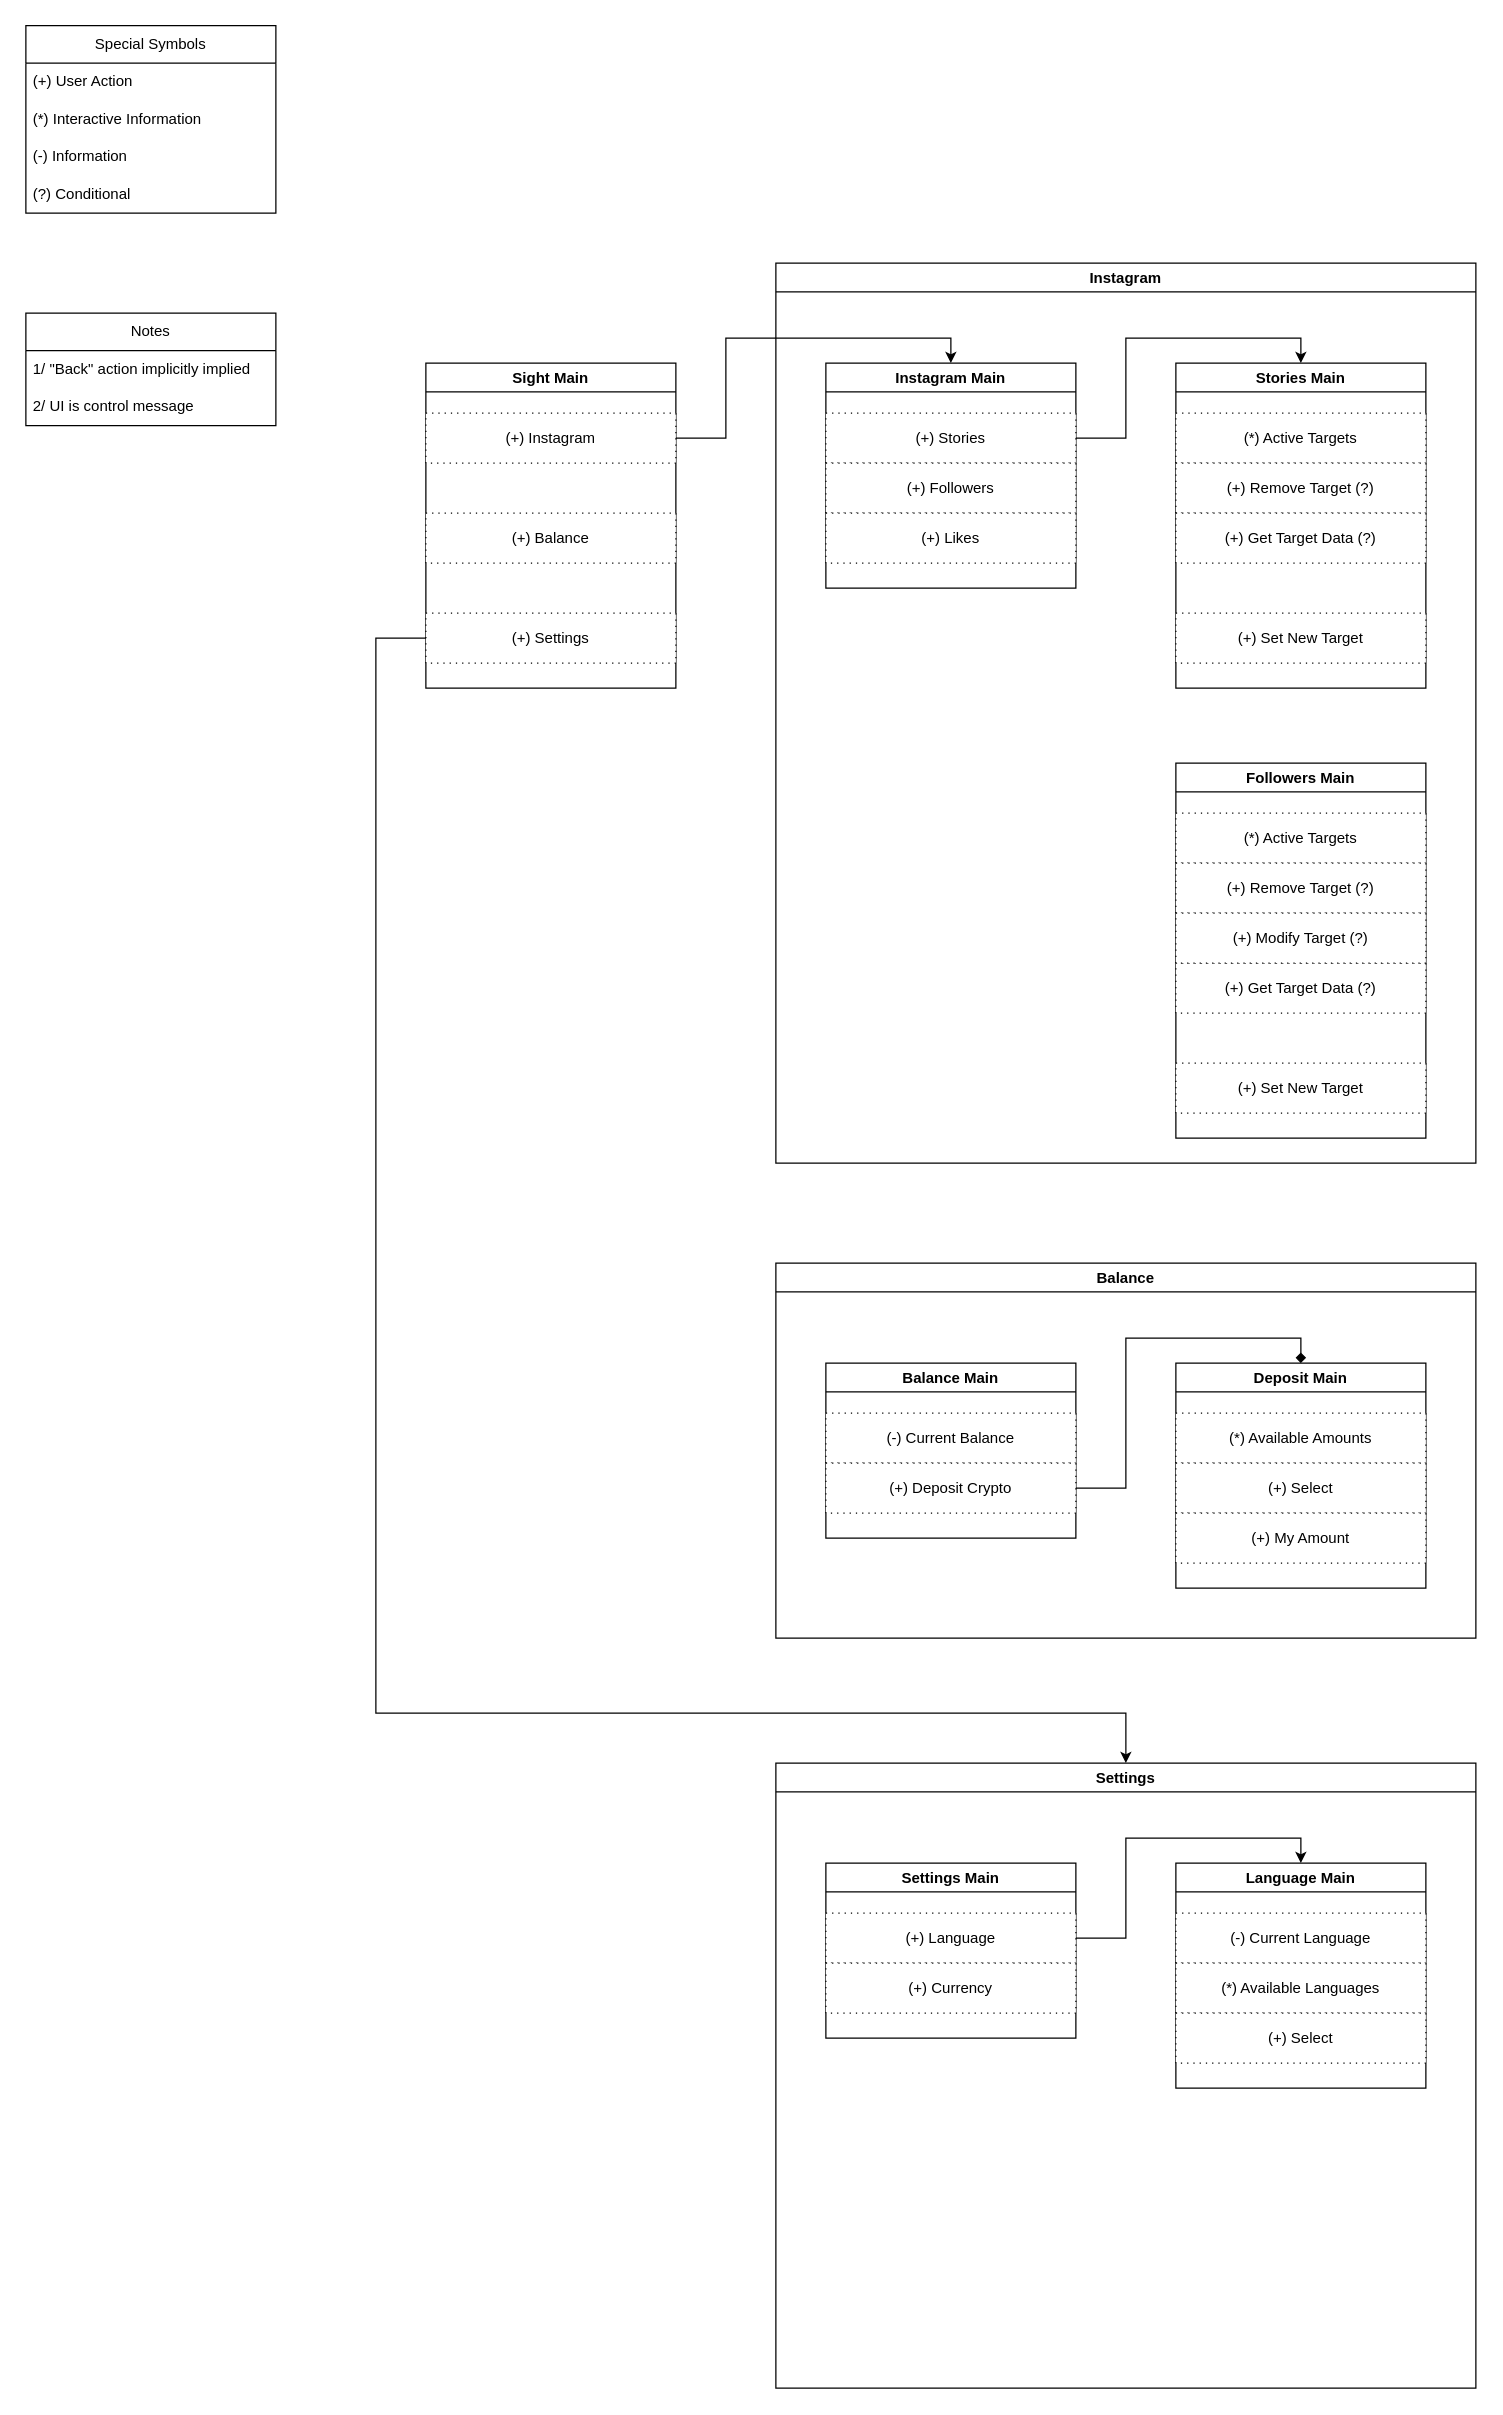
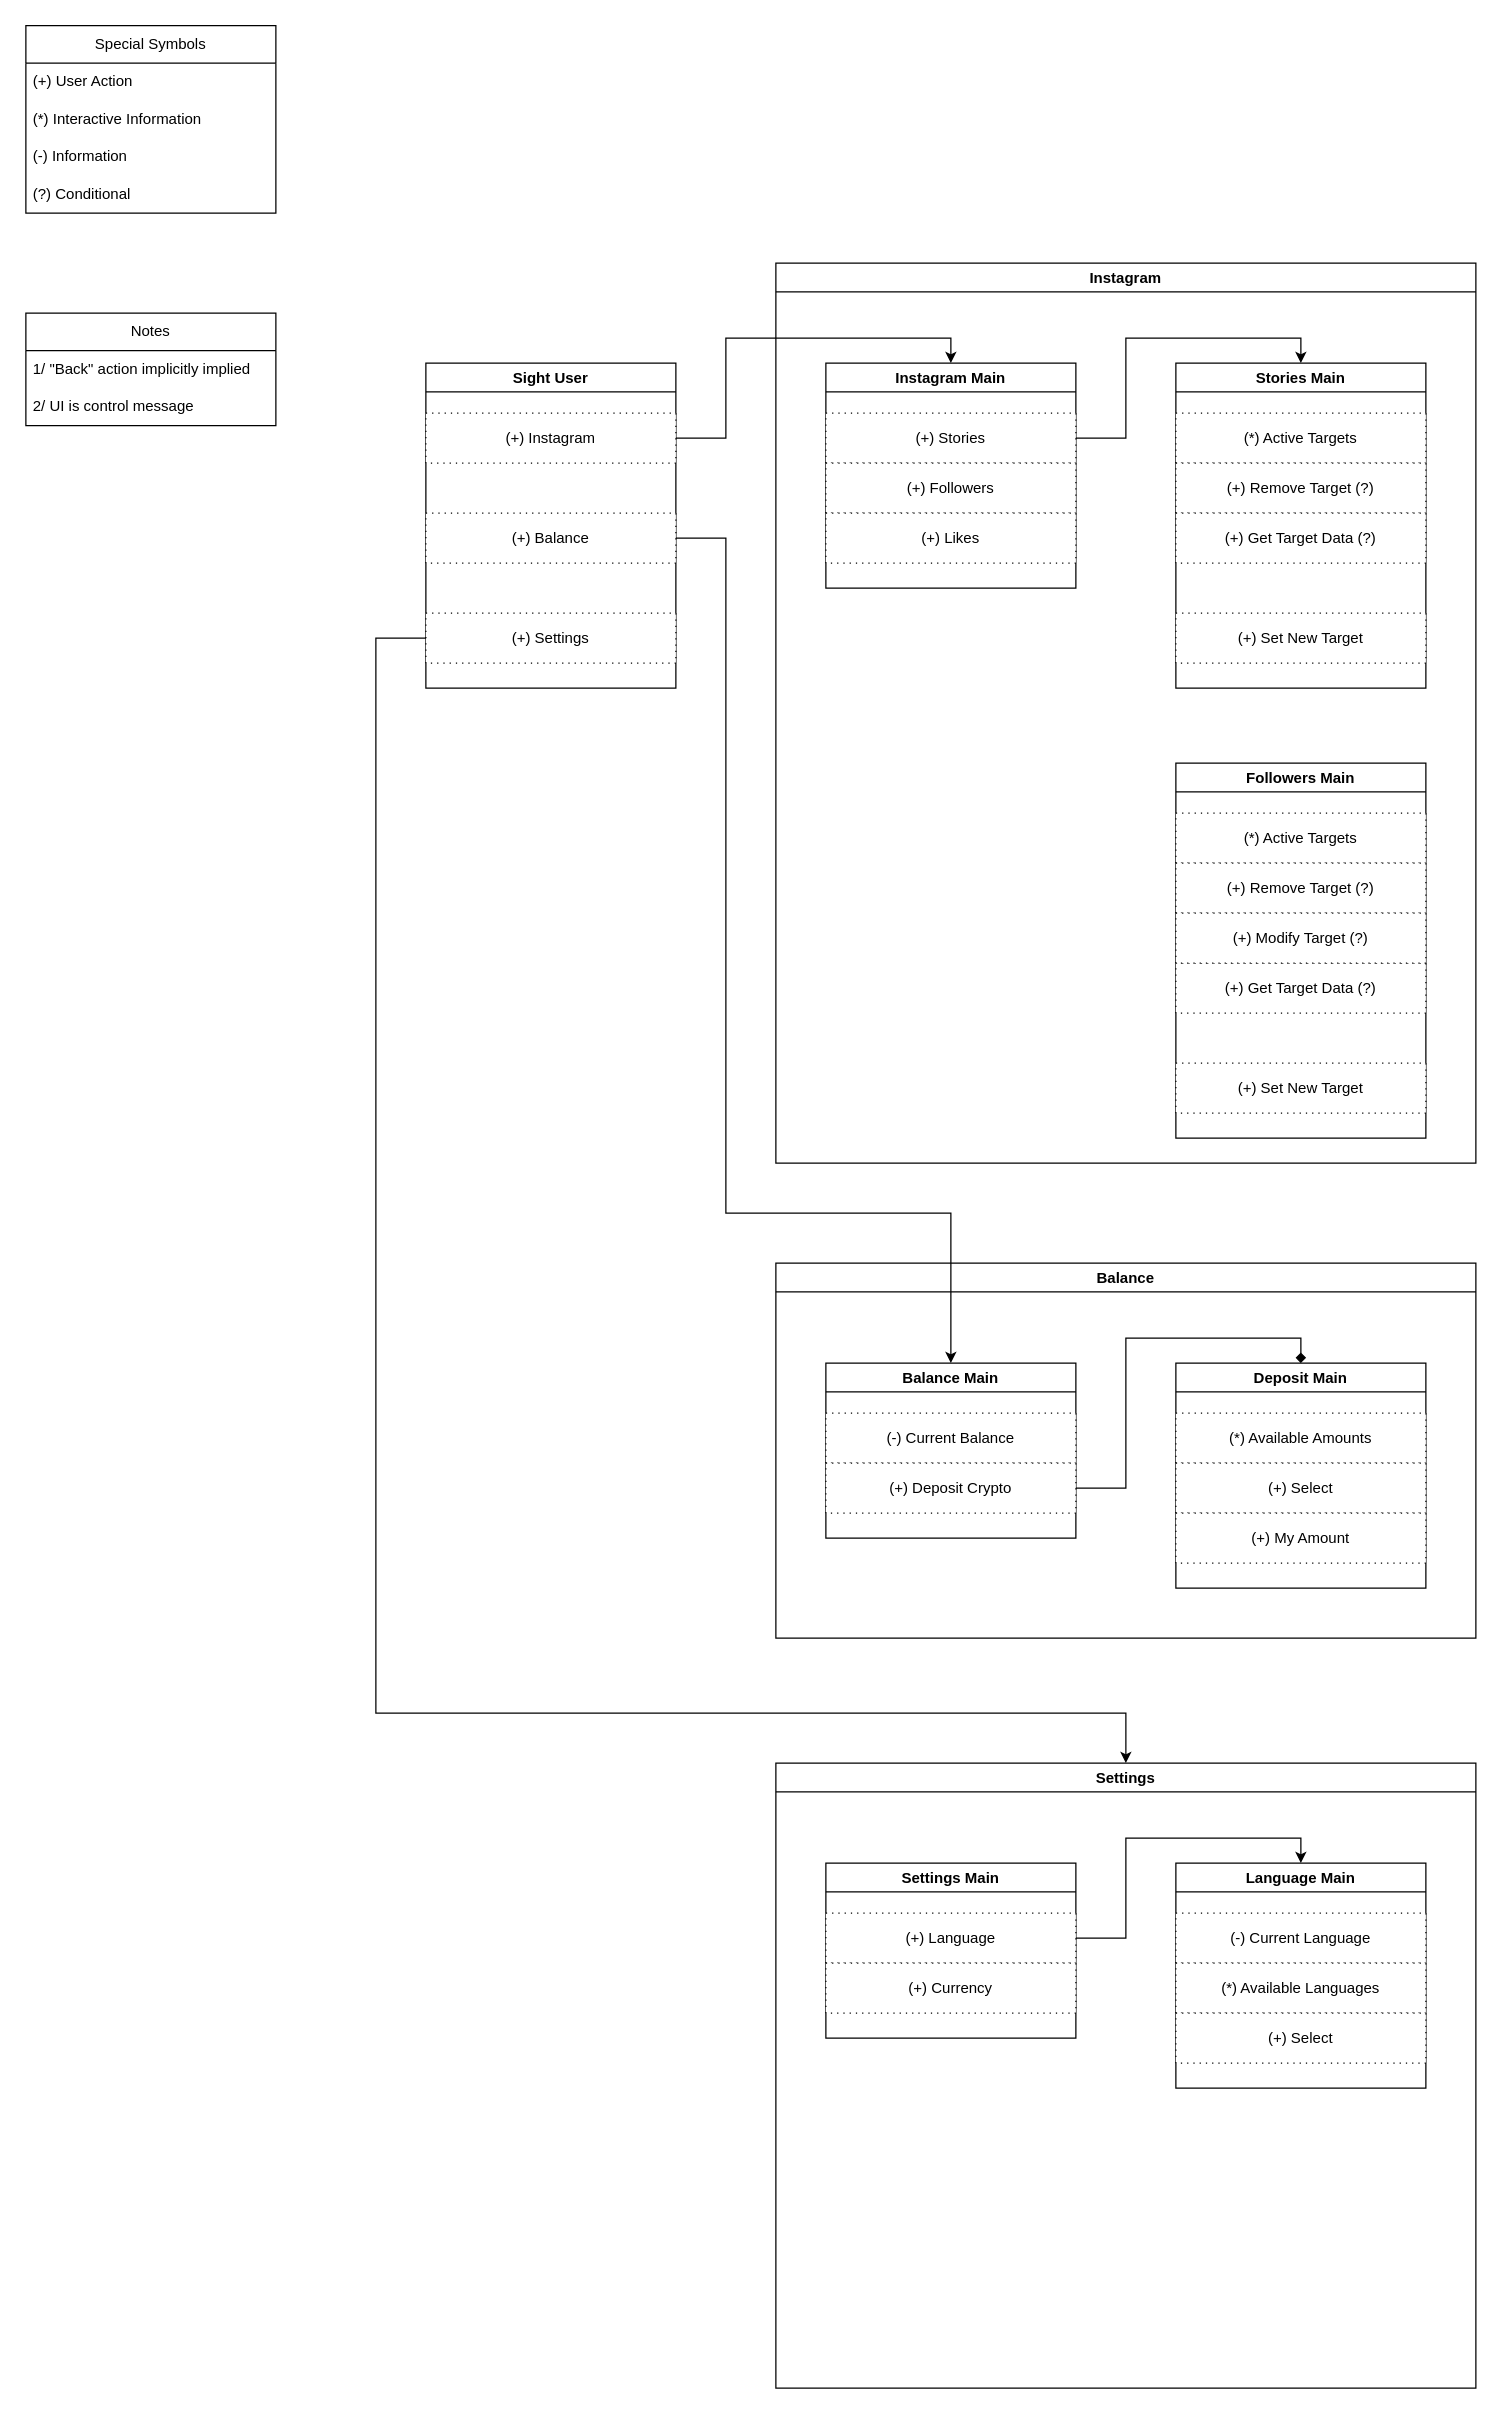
node "Sight Main": label "Sight Main" -> "Sight User"
edge "(+) Balance" -> "Balance Main": added
